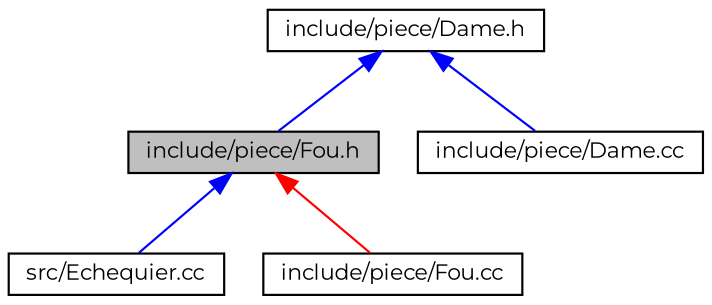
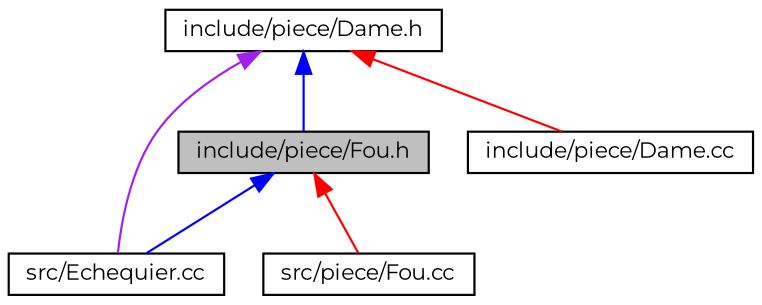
edge "include/piece/Dame.cc" -> "include/piece/Dame.h": color blue -> red
edge "src/Echequier.cc" -> "include/piece/Dame.h": added
node "include/piece/Fou.cc": label "include/piece/Fou.cc" -> "src/piece/Fou.cc"
